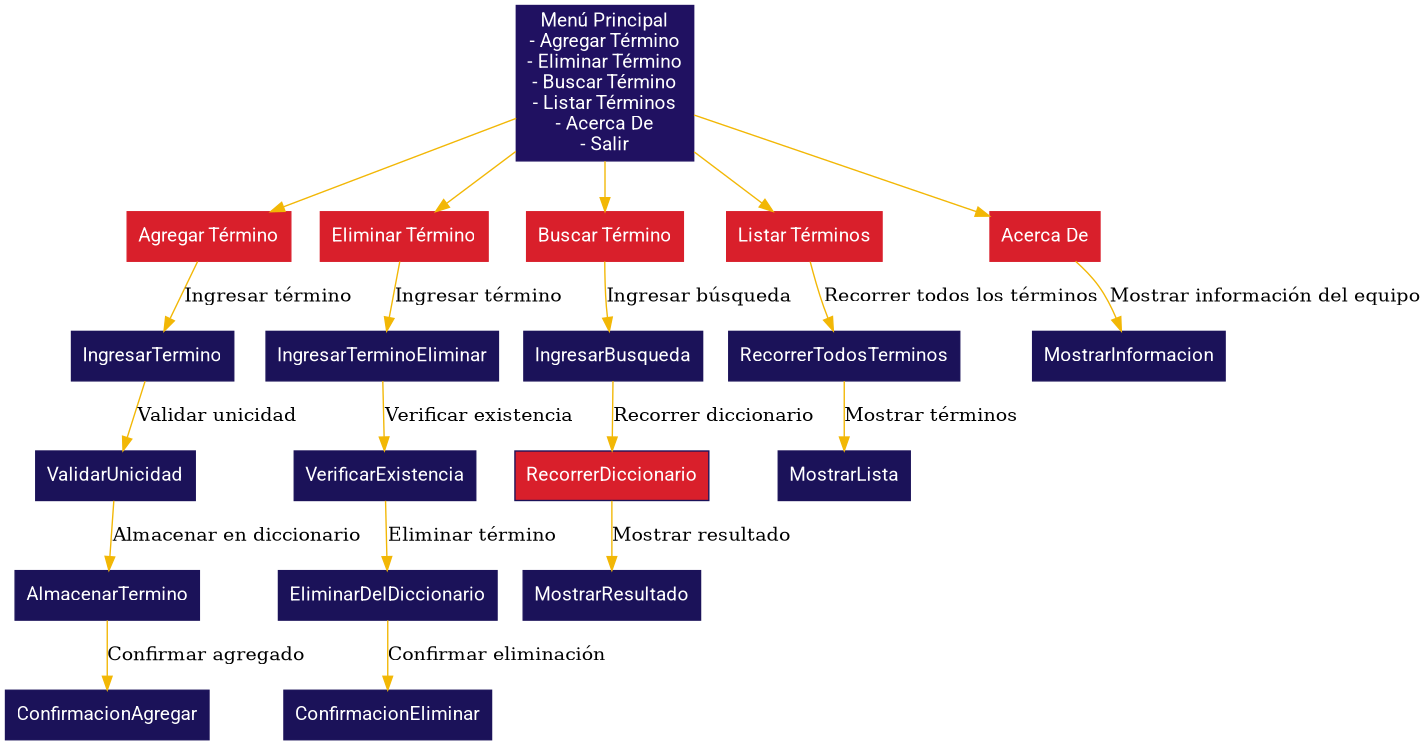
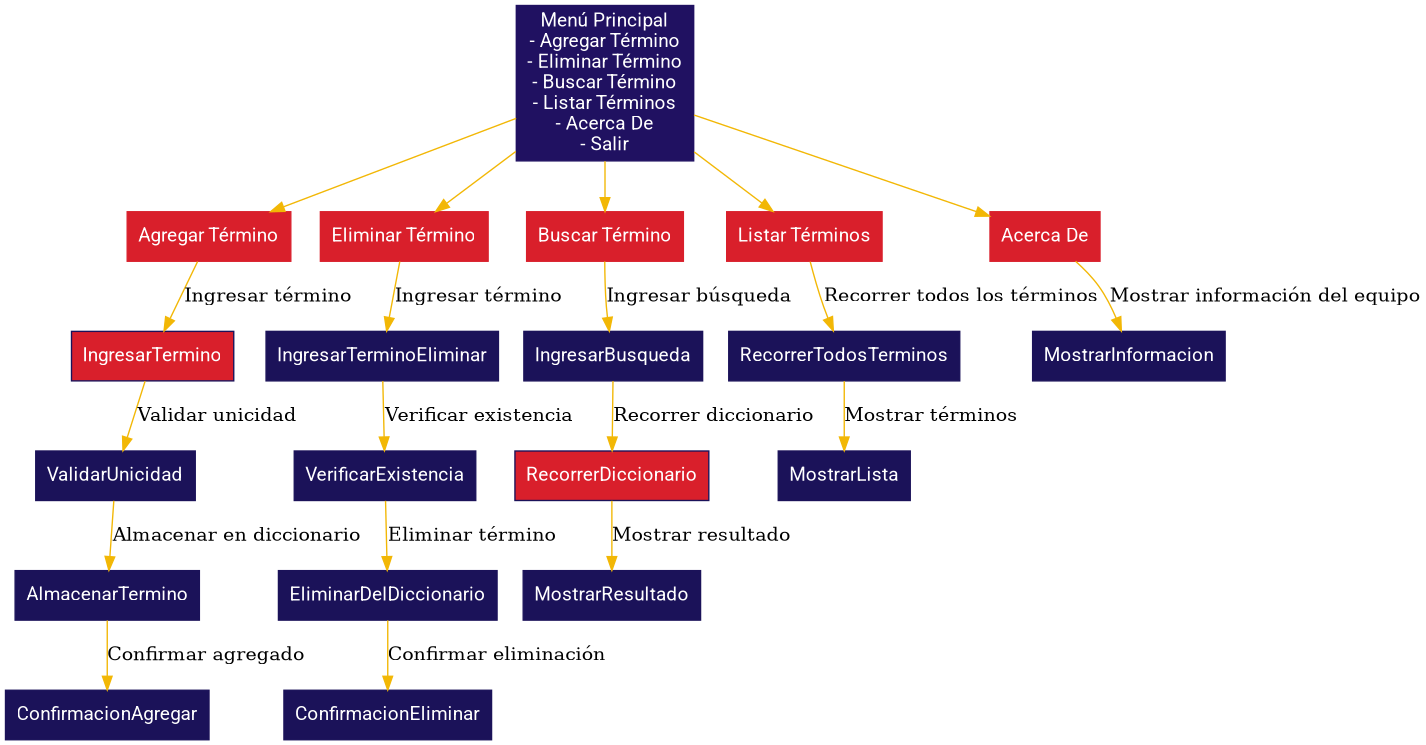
node "IngresarTermino": fillcolor #1b1259 -> #d91f2b
